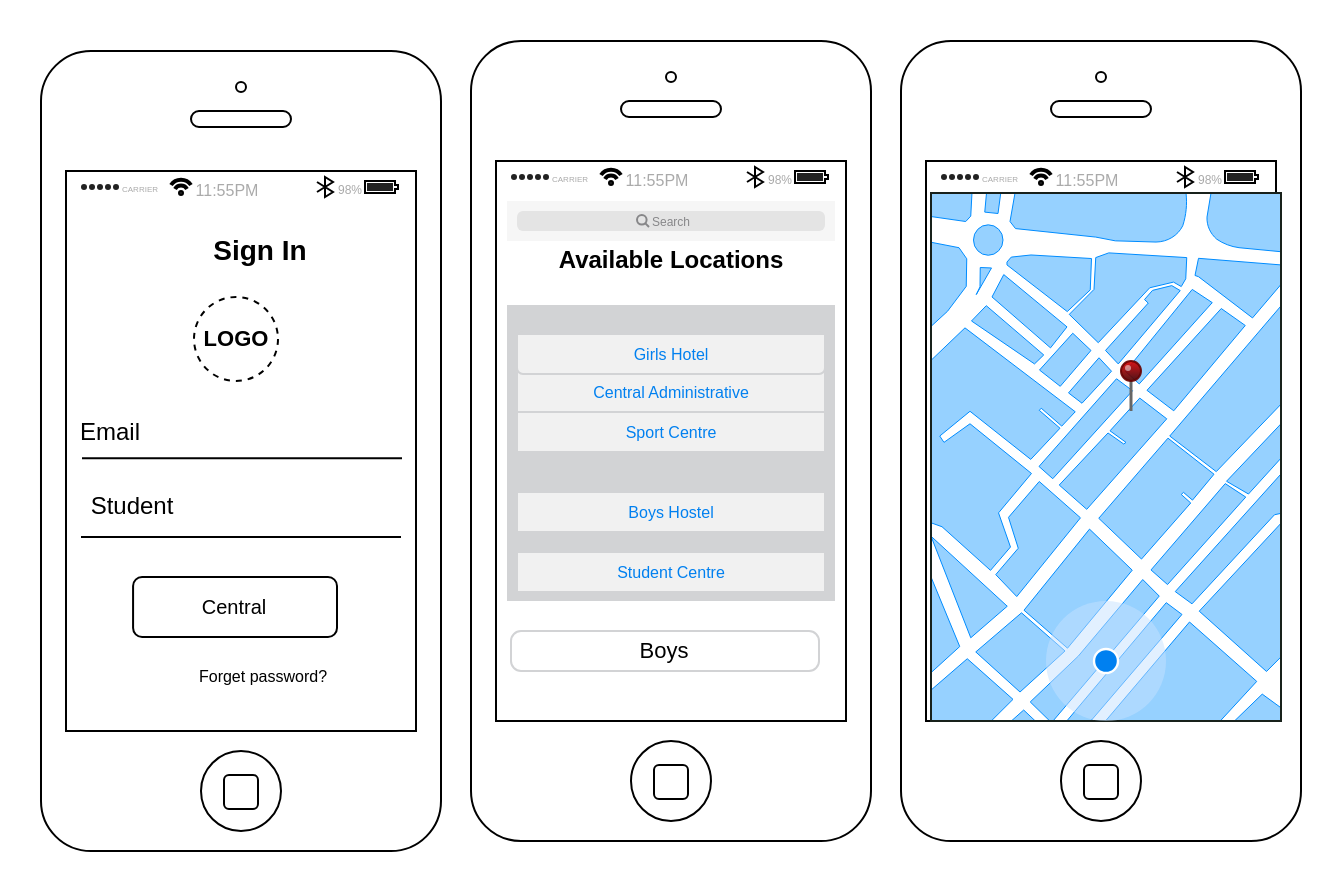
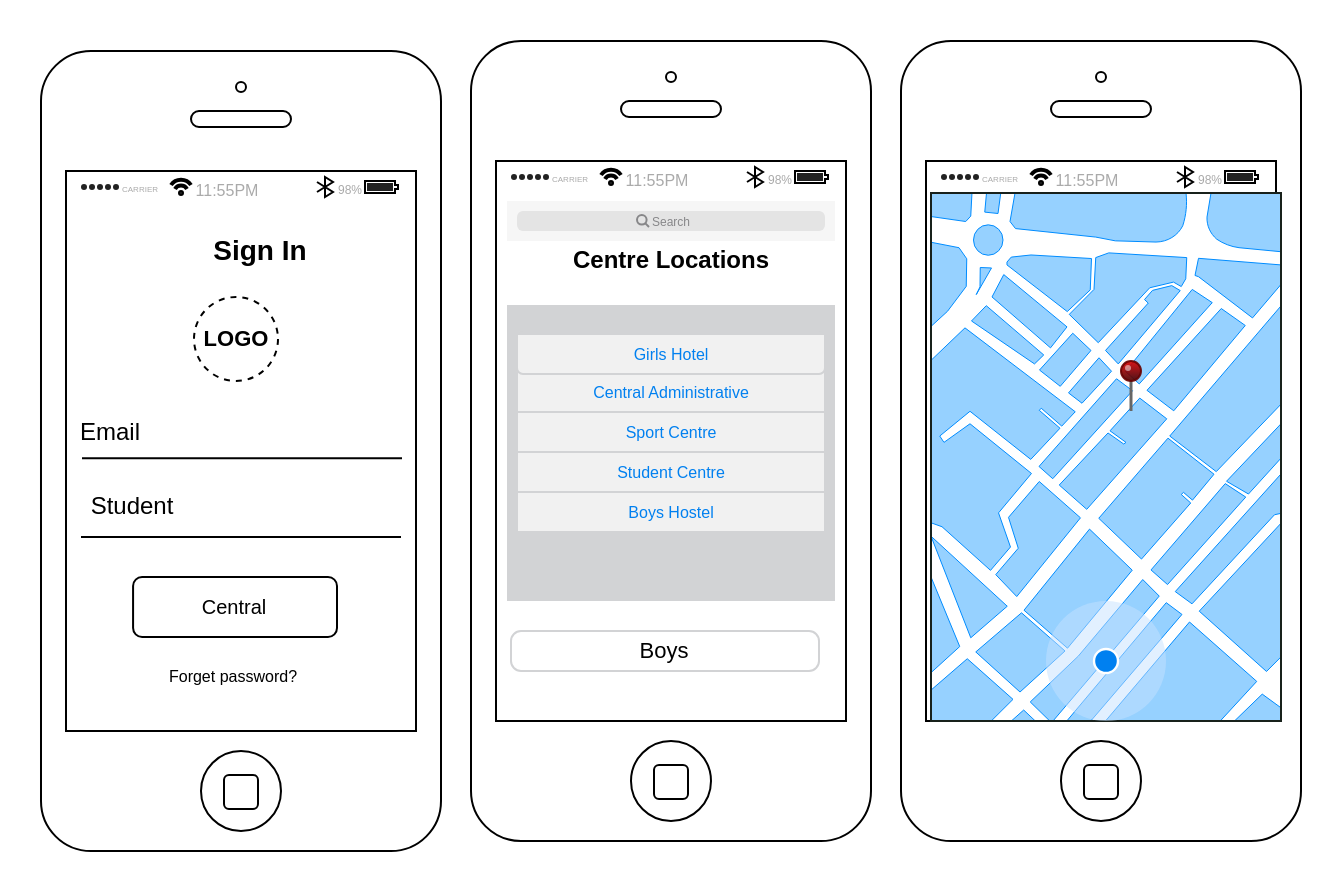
node "Available Locations": label "Available Locations" -> "Centre Locations"
node "Student Centre": moved (671, 572) -> (671, 472)
node "Forget password?": moved (265, 677) -> (235, 677)
